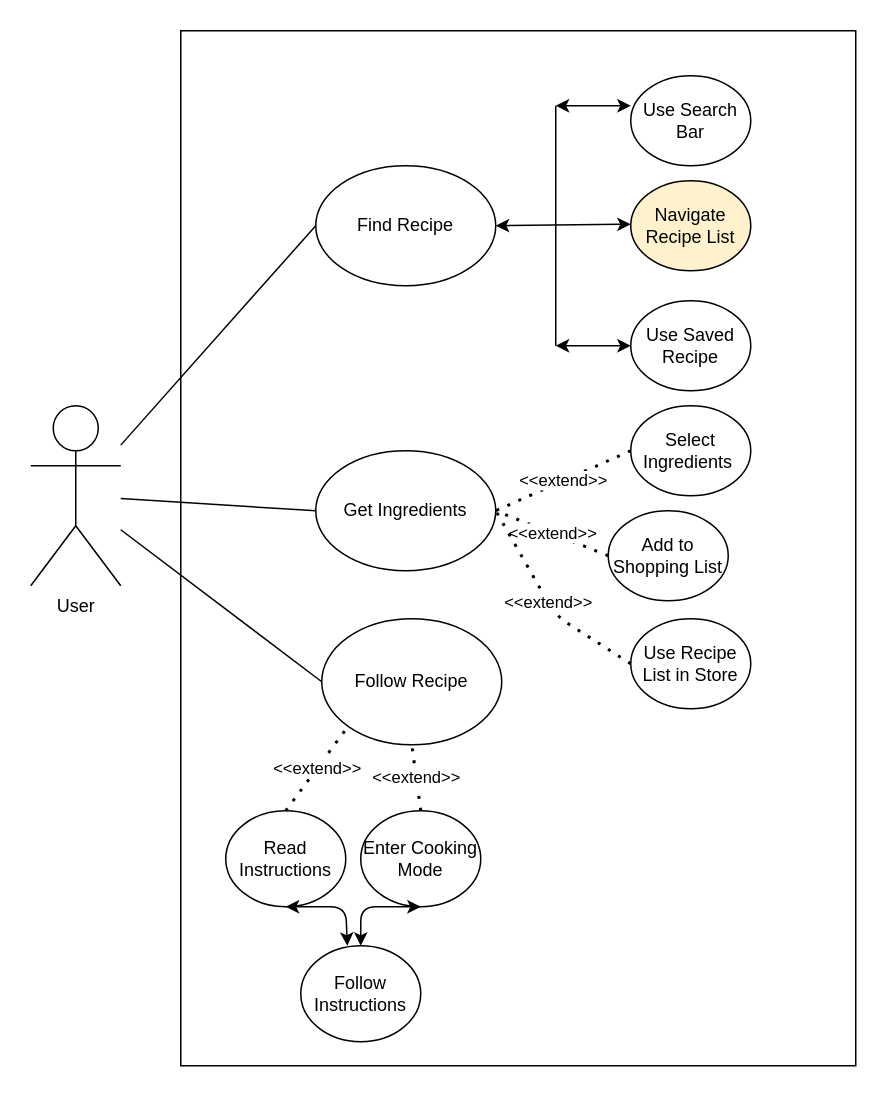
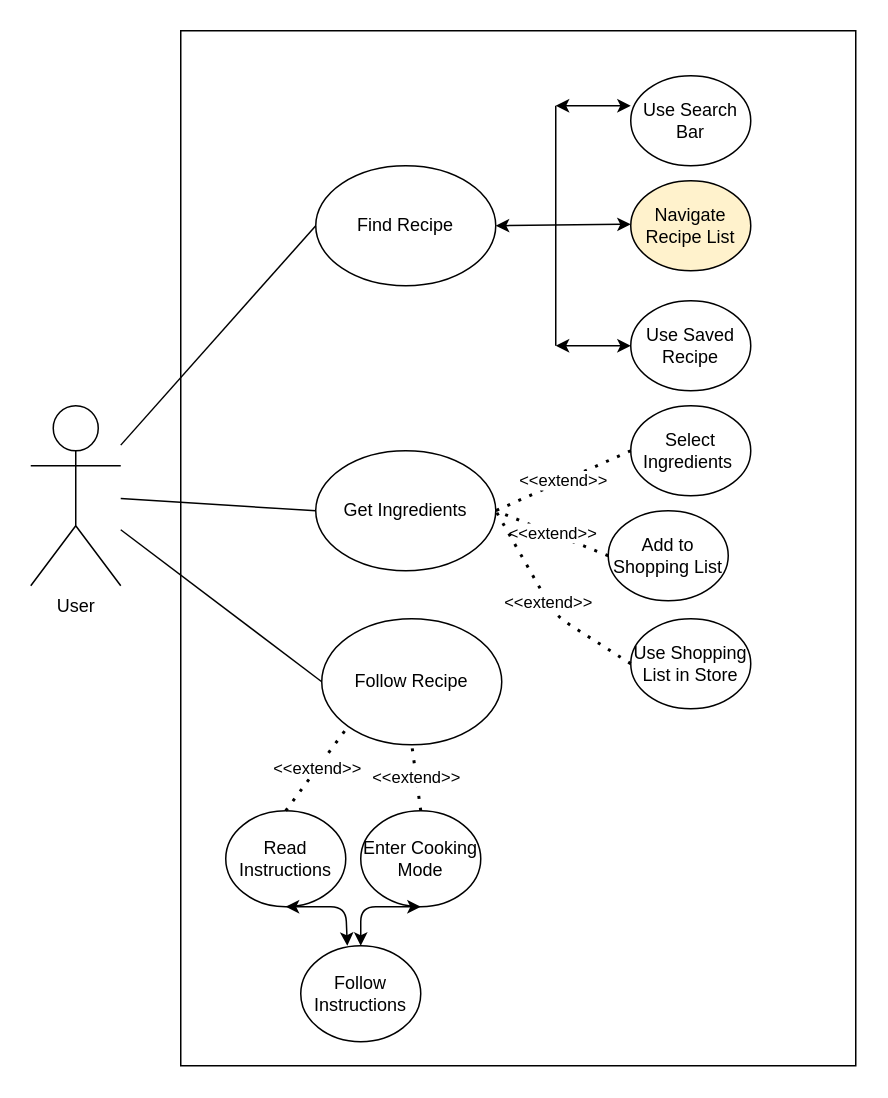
node "Use Recipe List in Store": label "Use Recipe List in Store" -> "Use Shopping List in Store"
